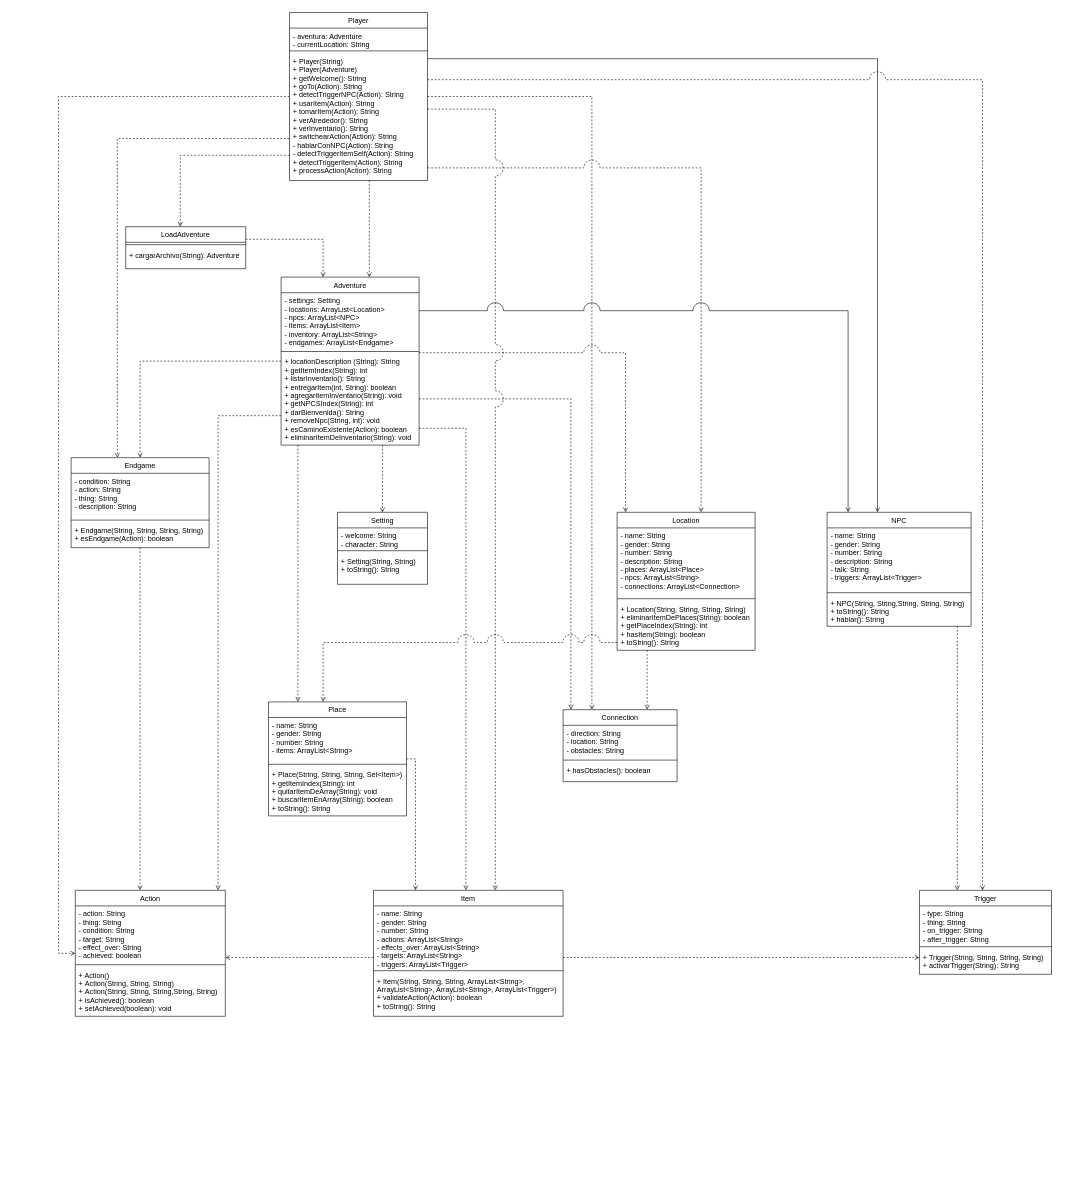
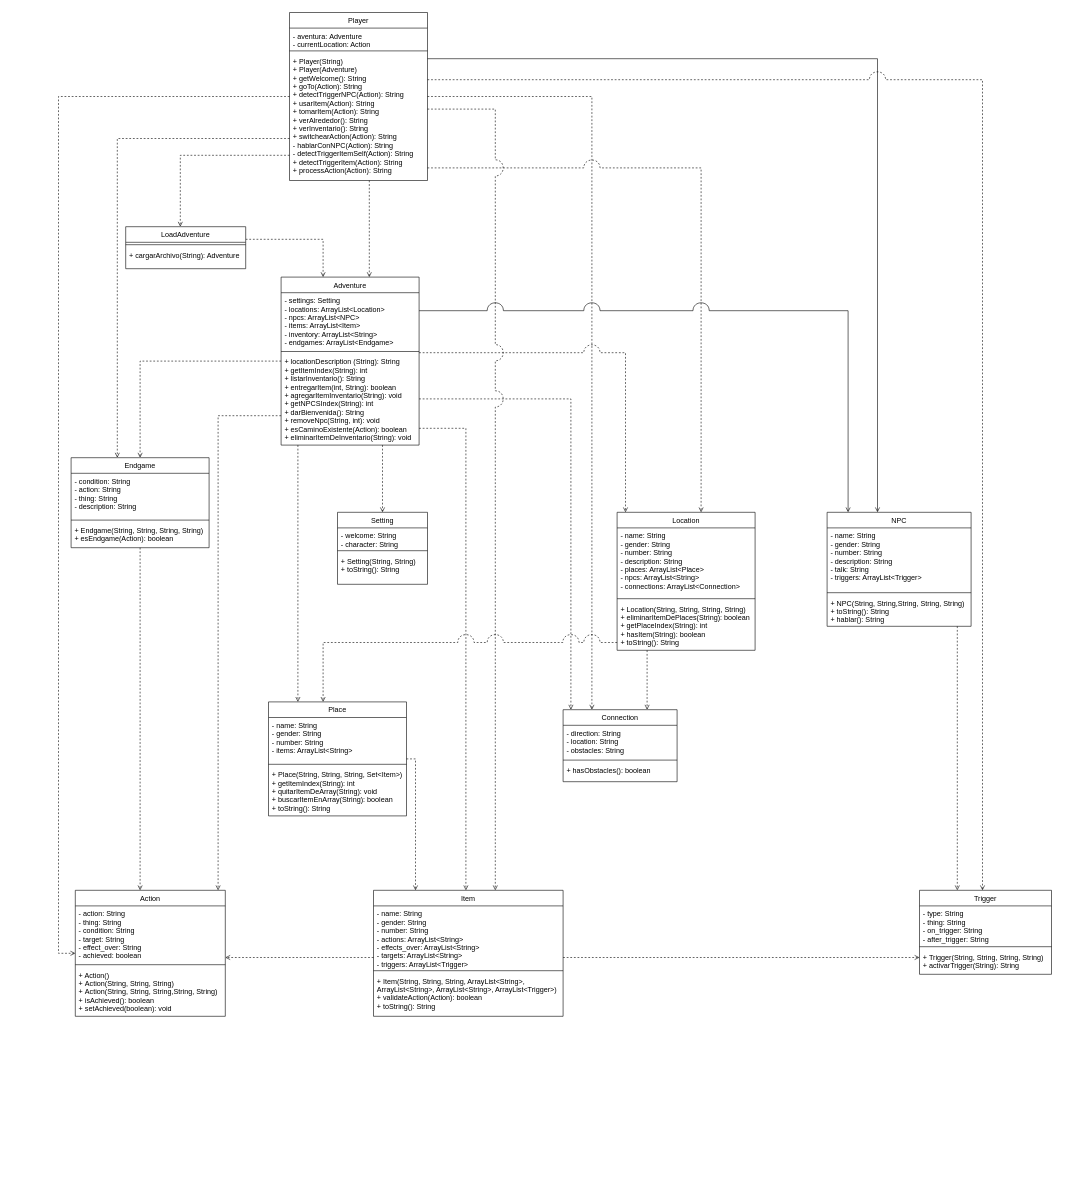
node "- aventura: Adventure - currentLocation: String": label "- aventura: Adventure - currentLocation: String" -> "- aventura: Adventure - currentLocation: Action"
